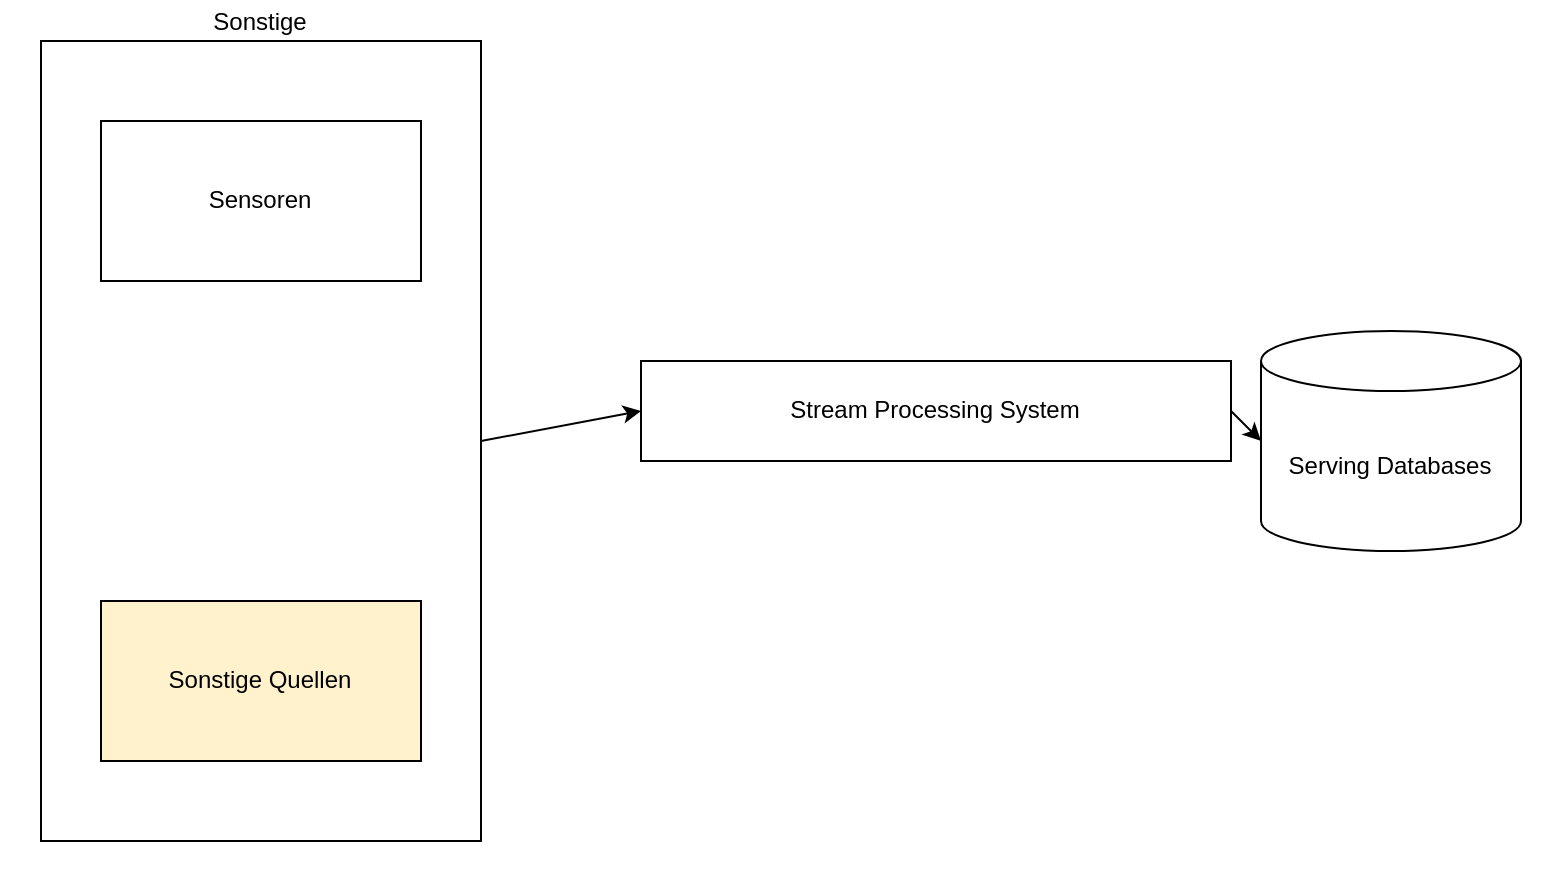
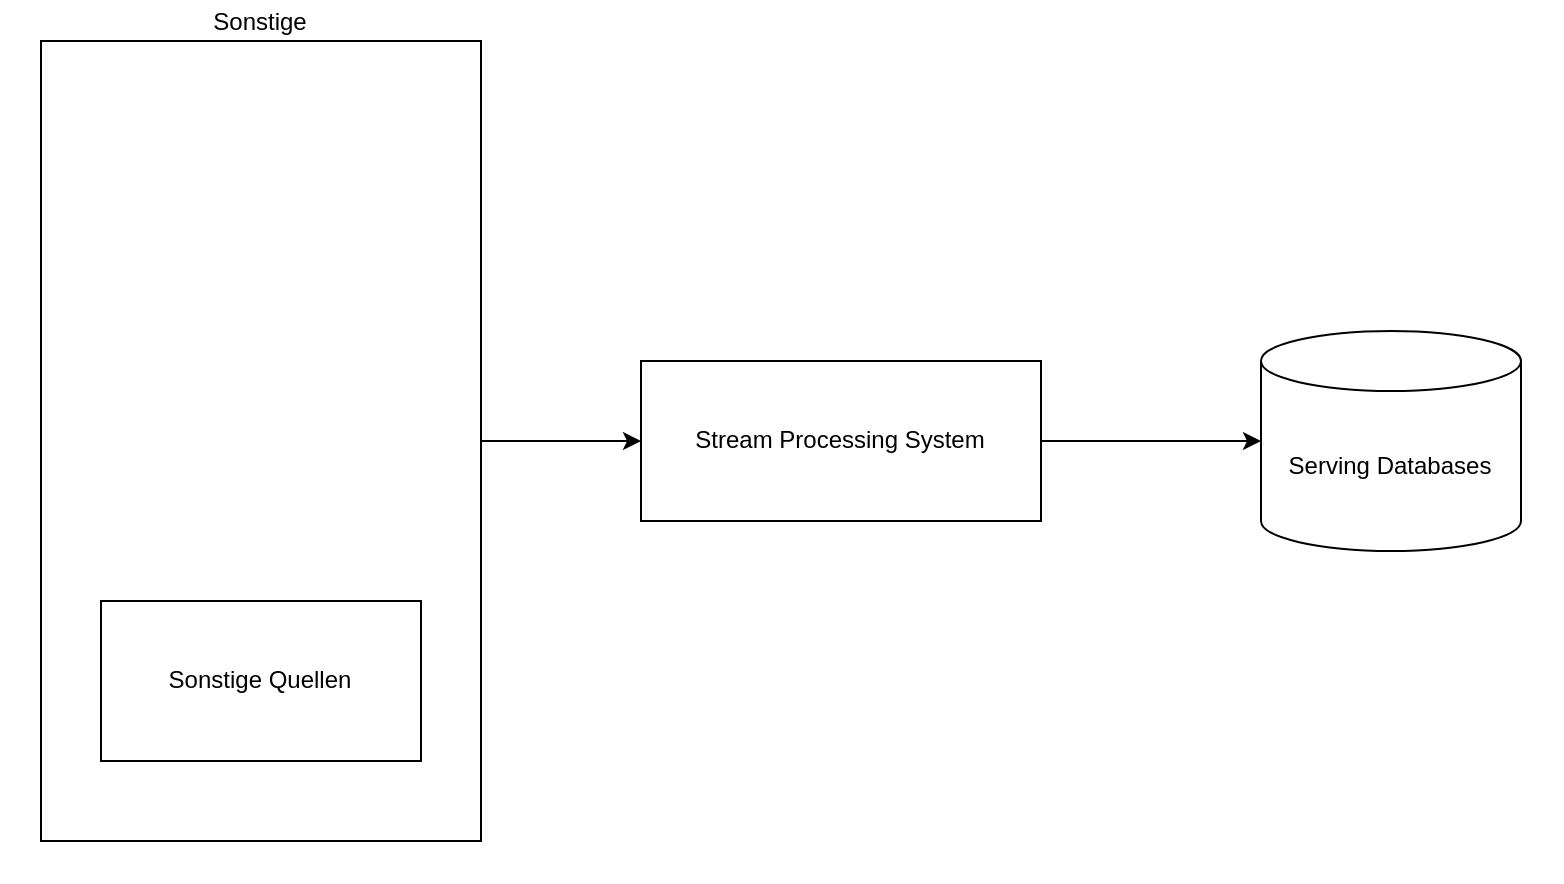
node "Sensoren": removed
node "Stream Processing System": size 590x100 -> 400x160
node "Sonstige Quellen": fillcolor #fff2cc -> #ffffff
